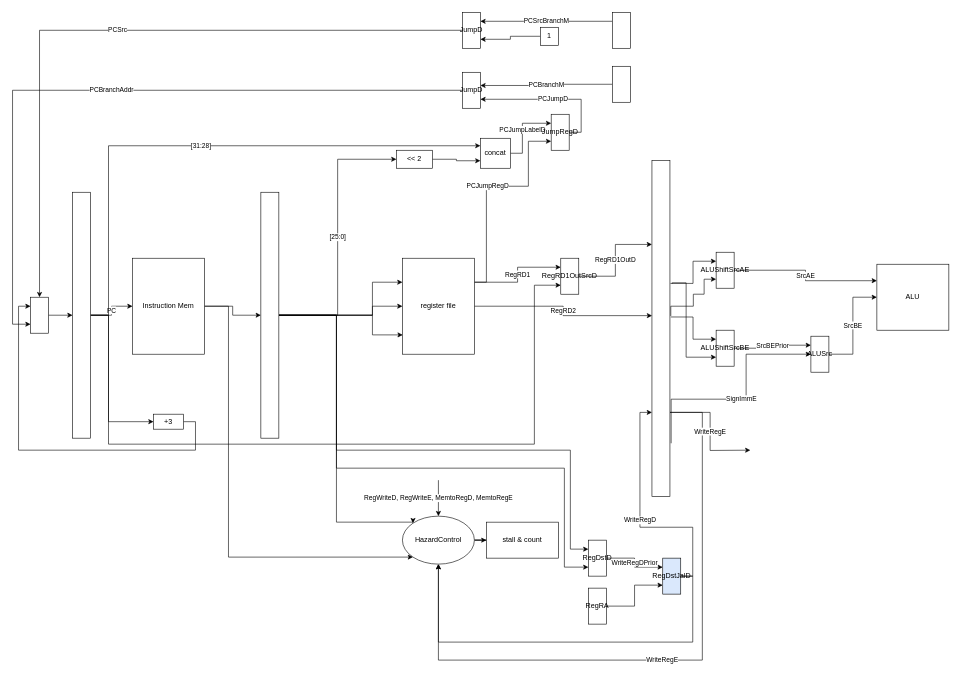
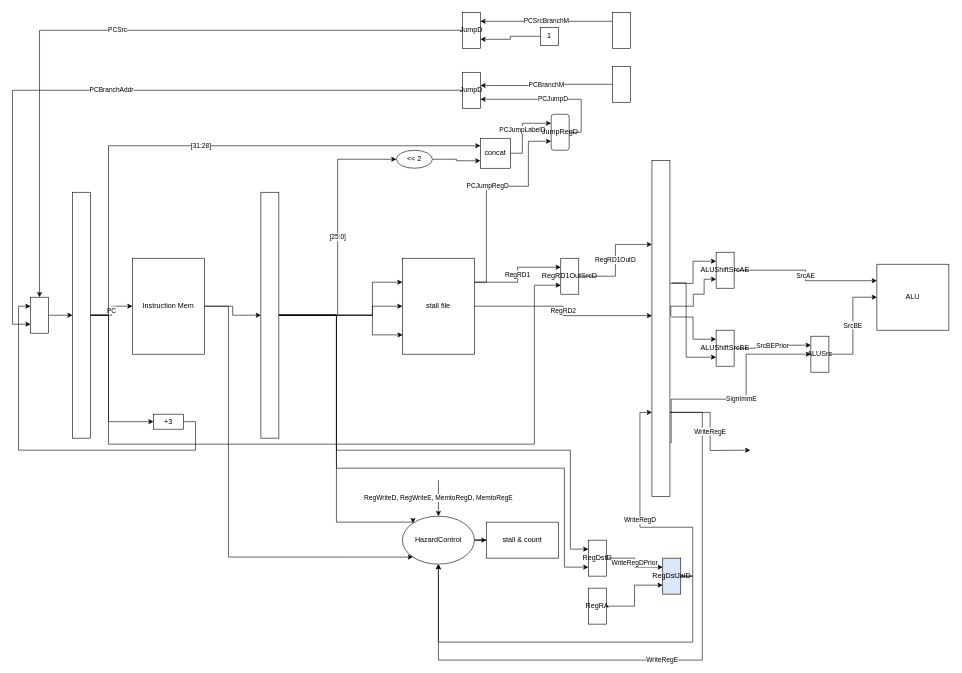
node "JumpRegD": shape rectangle -> rounded rectangle
node "<< 2": shape rectangle -> ellipse
node "register file": label "register file" -> "stall file"
